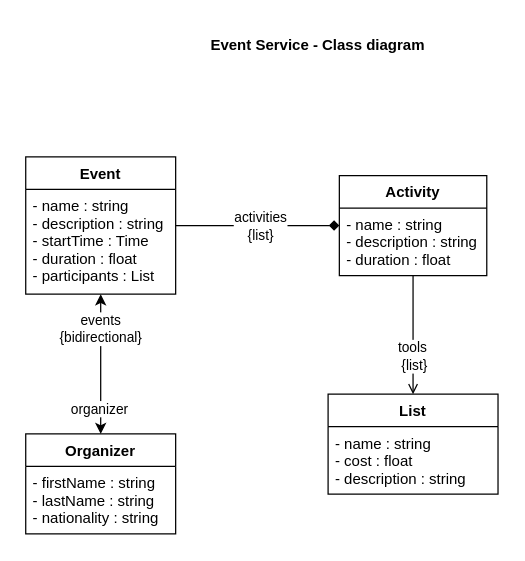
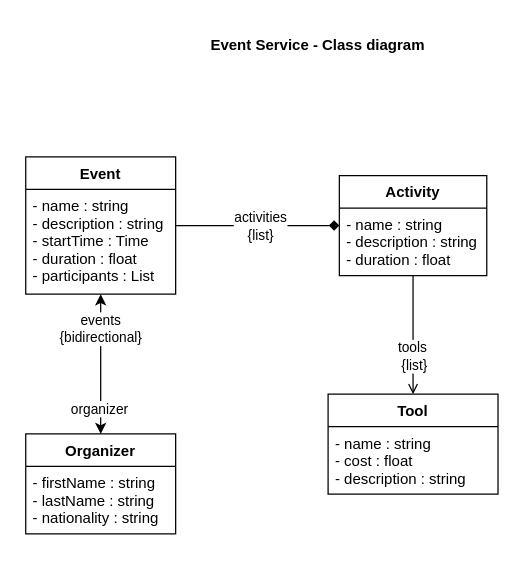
node "List": label "List" -> "Tool"
